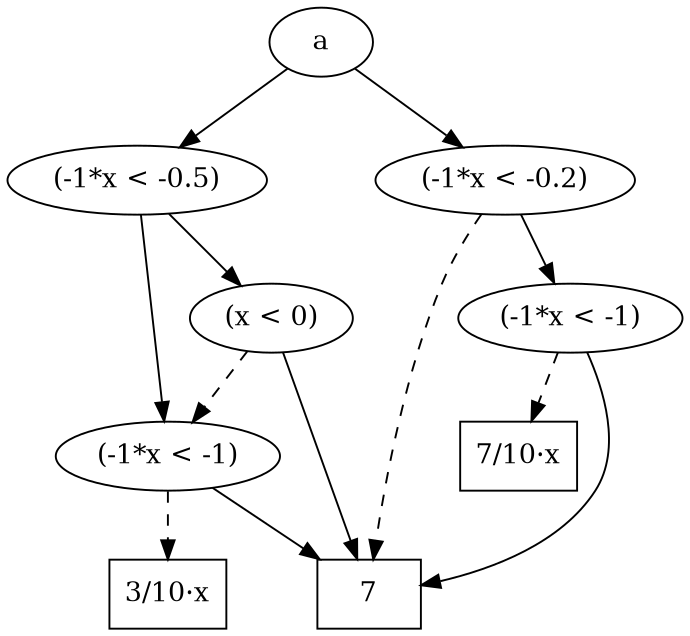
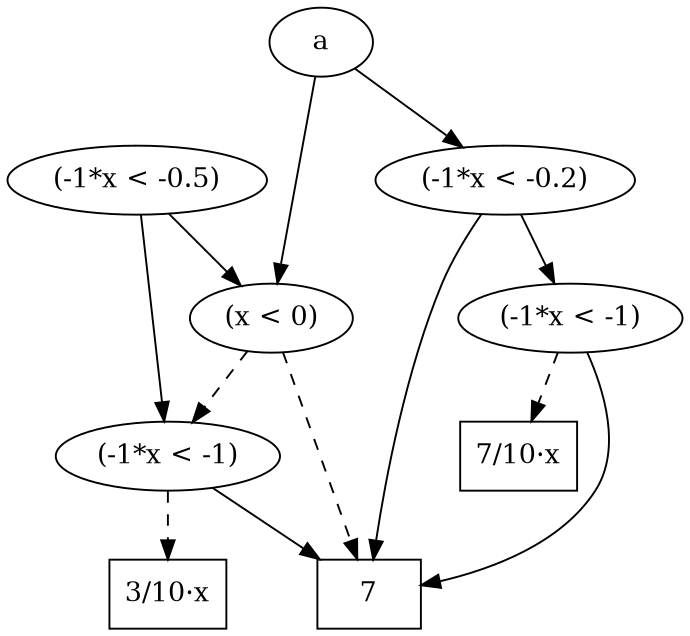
edge "a" -> "(-1*x < -0.5)": now "a" -> "(x < 0)"
edge "(-1*x < -0.2)" -> "7": style dashed -> solid
edge "(x < 0)" -> "7": style solid -> dashed
